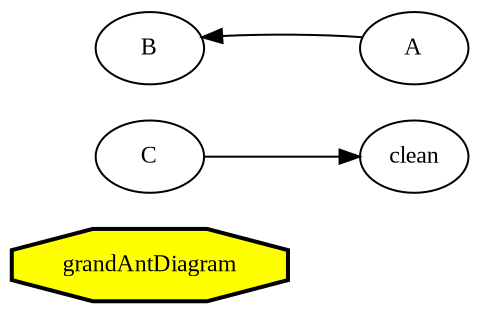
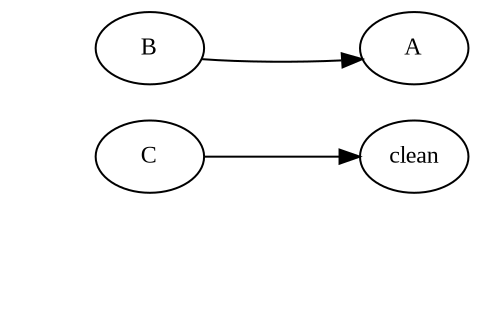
edge "A" -> "B": reversed
node "grandAntDiagram": removed
